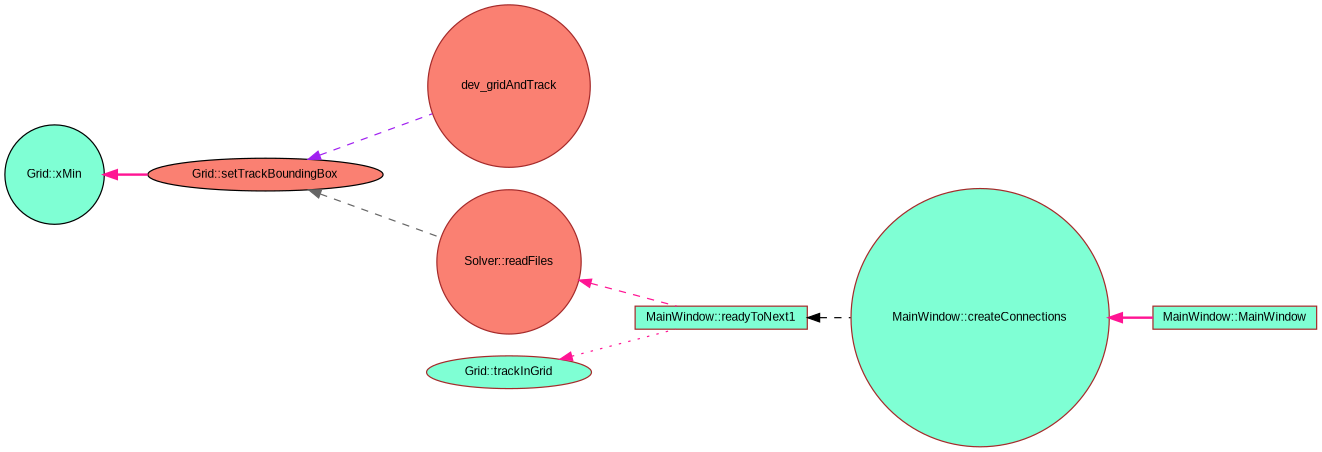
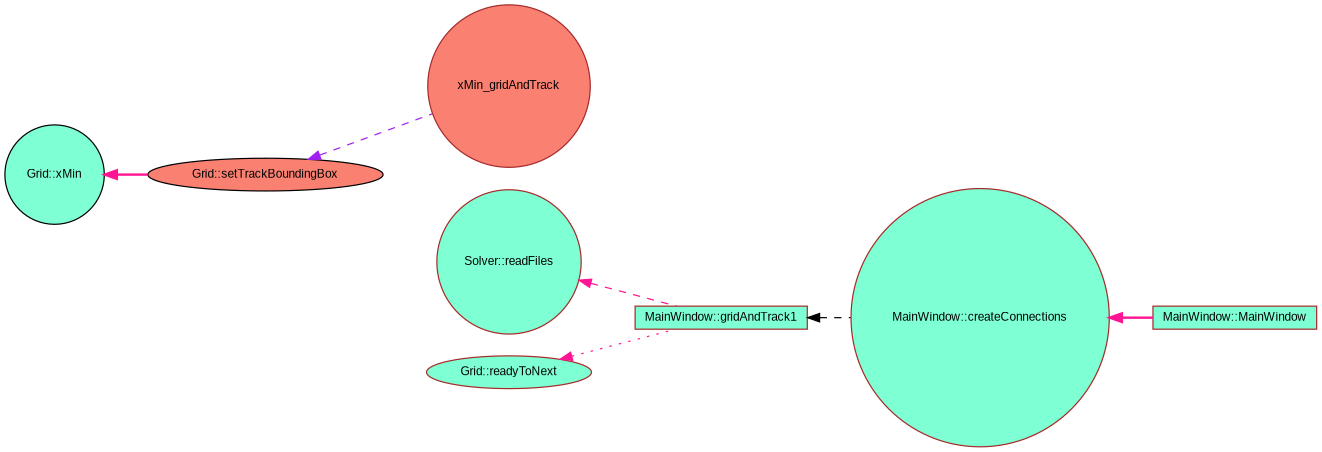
node "dev_gridAndTrack": label "dev_gridAndTrack" -> "xMin_gridAndTrack"
edge "Solver::readFiles" -> "Grid::setTrackBoundingBox": removed
node "Solver::readFiles": fillcolor salmon -> aquamarine
node "MainWindow::readyToNext1": label "MainWindow::readyToNext1" -> "MainWindow::gridAndTrack1"
node "Grid::trackInGrid": label "Grid::trackInGrid" -> "Grid::readyToNext"
